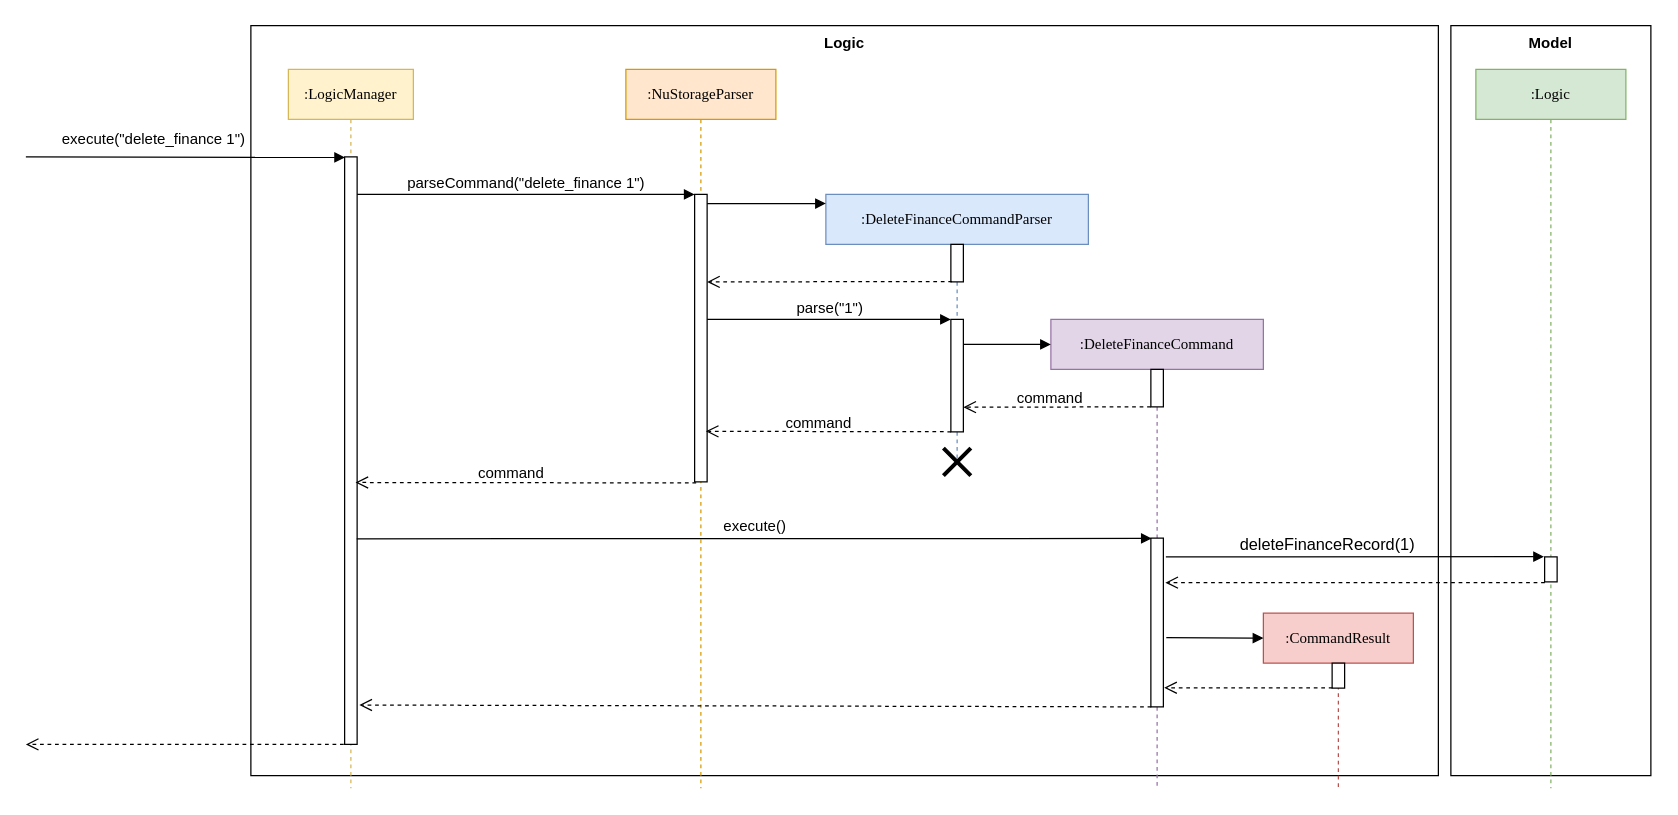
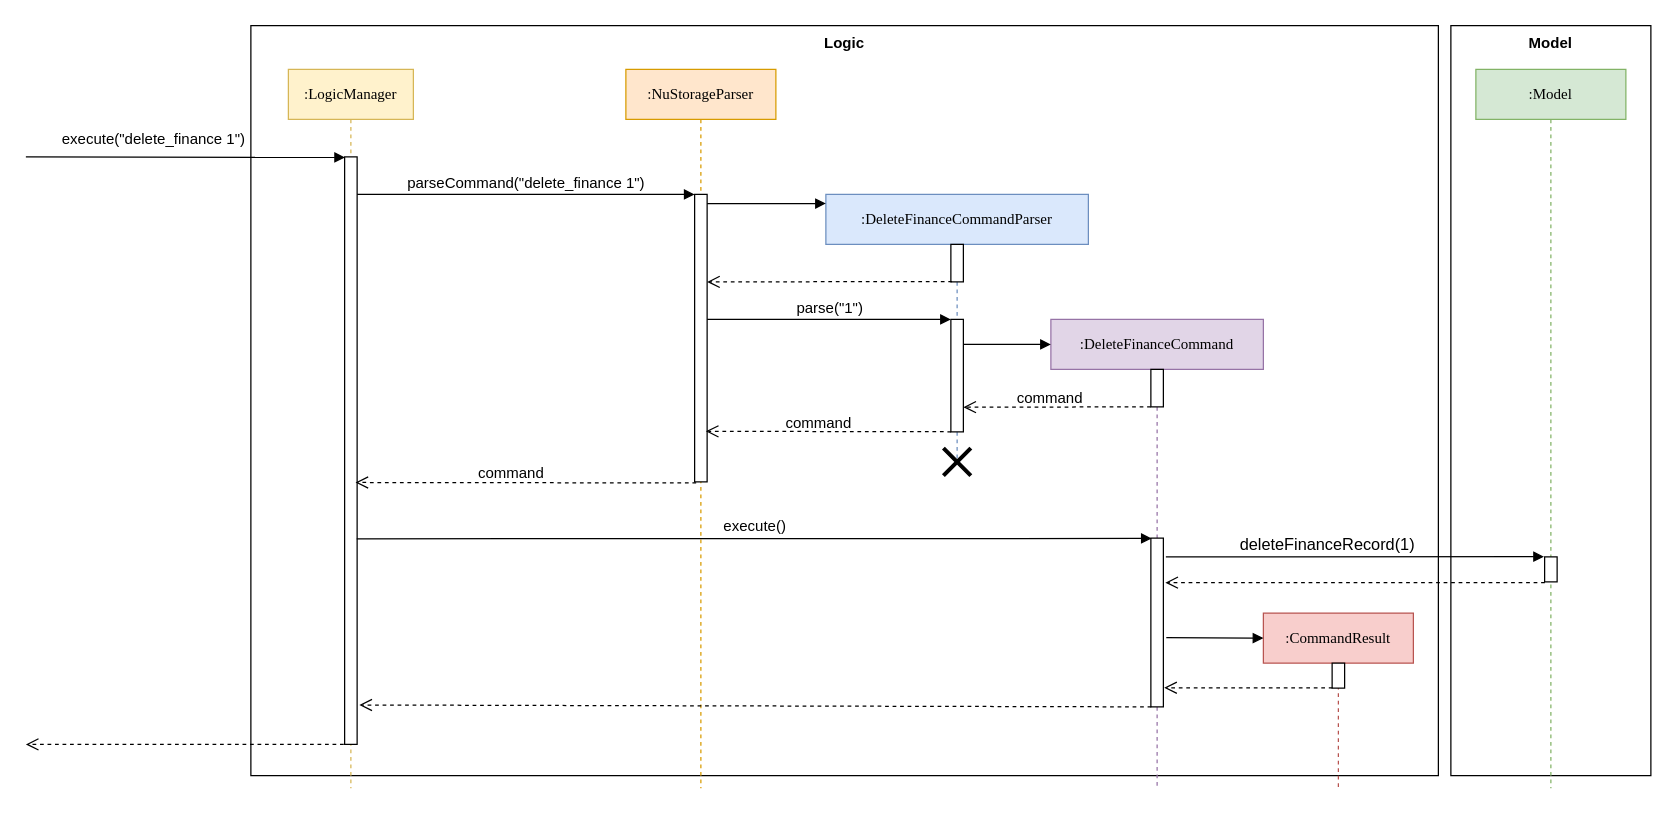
node ":Logic": label ":Logic" -> ":Model"
